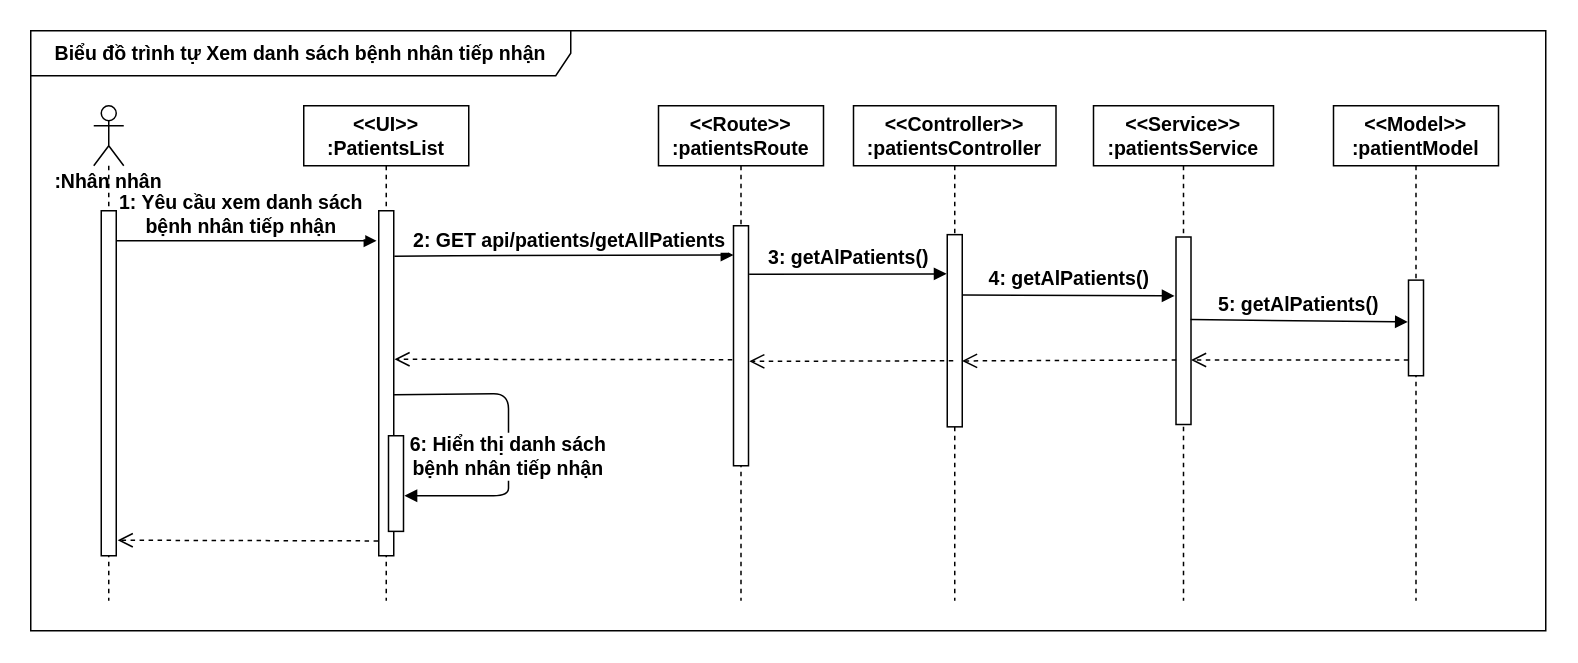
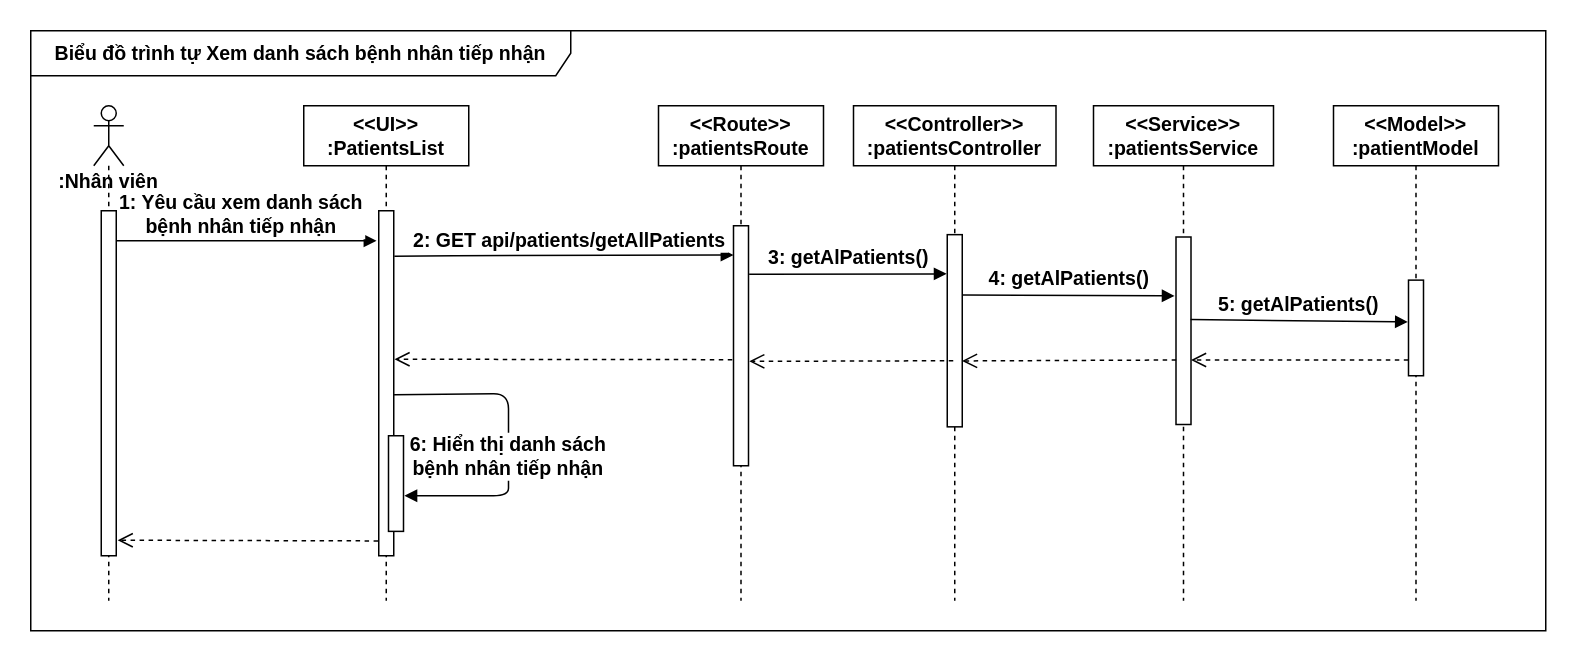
node ":Nhân nhân": label ":Nhân nhân" -> ":Nhân viên"
